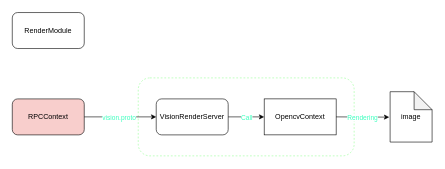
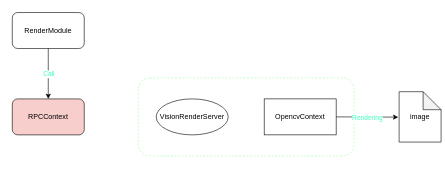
edge "RenderModule" -> "RPCContext": added, label "Call"
edge "RPCContext" -> "VisionRenderServer": removed, labels "vision.proto", "Label"
node "VisionRenderServer": shape rounded rectangle -> ellipse
edge "VisionRenderServer" -> "OpencvContext": removed, label "Call"
node "image": moved (411, 117) -> (420, 117)
